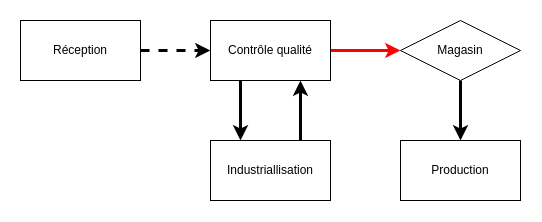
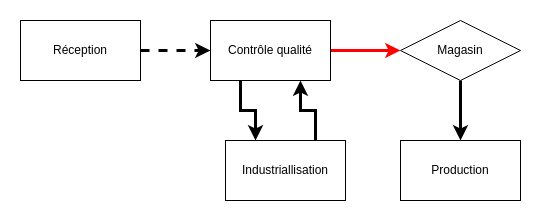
node "Industriallisation": moved (271, 171) -> (286, 171)
